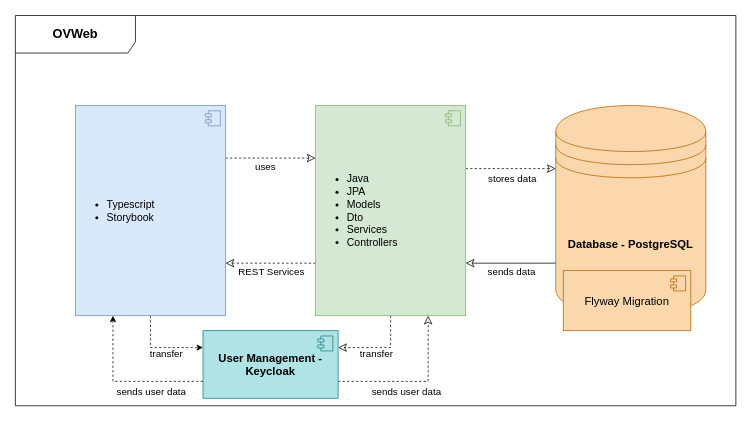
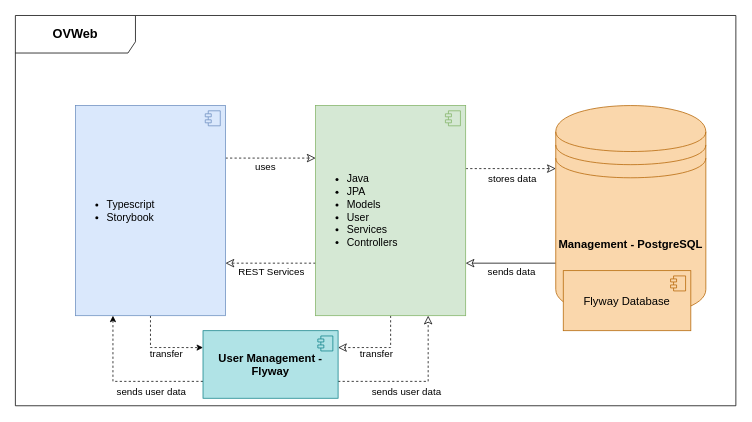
node "Java JPA Models Dto Services Controllers": label "Java JPA Models Dto Services Controllers" -> "Java JPA Models User Services Controllers"
node "Database - PostgreSQL": label "Database - PostgreSQL" -> "Management - PostgreSQL"
node "Flyway Migration": label "Flyway Migration" -> "Flyway Database"
node "User Management -Keycloak": label "User Management -Keycloak" -> "User Management -Flyway"
